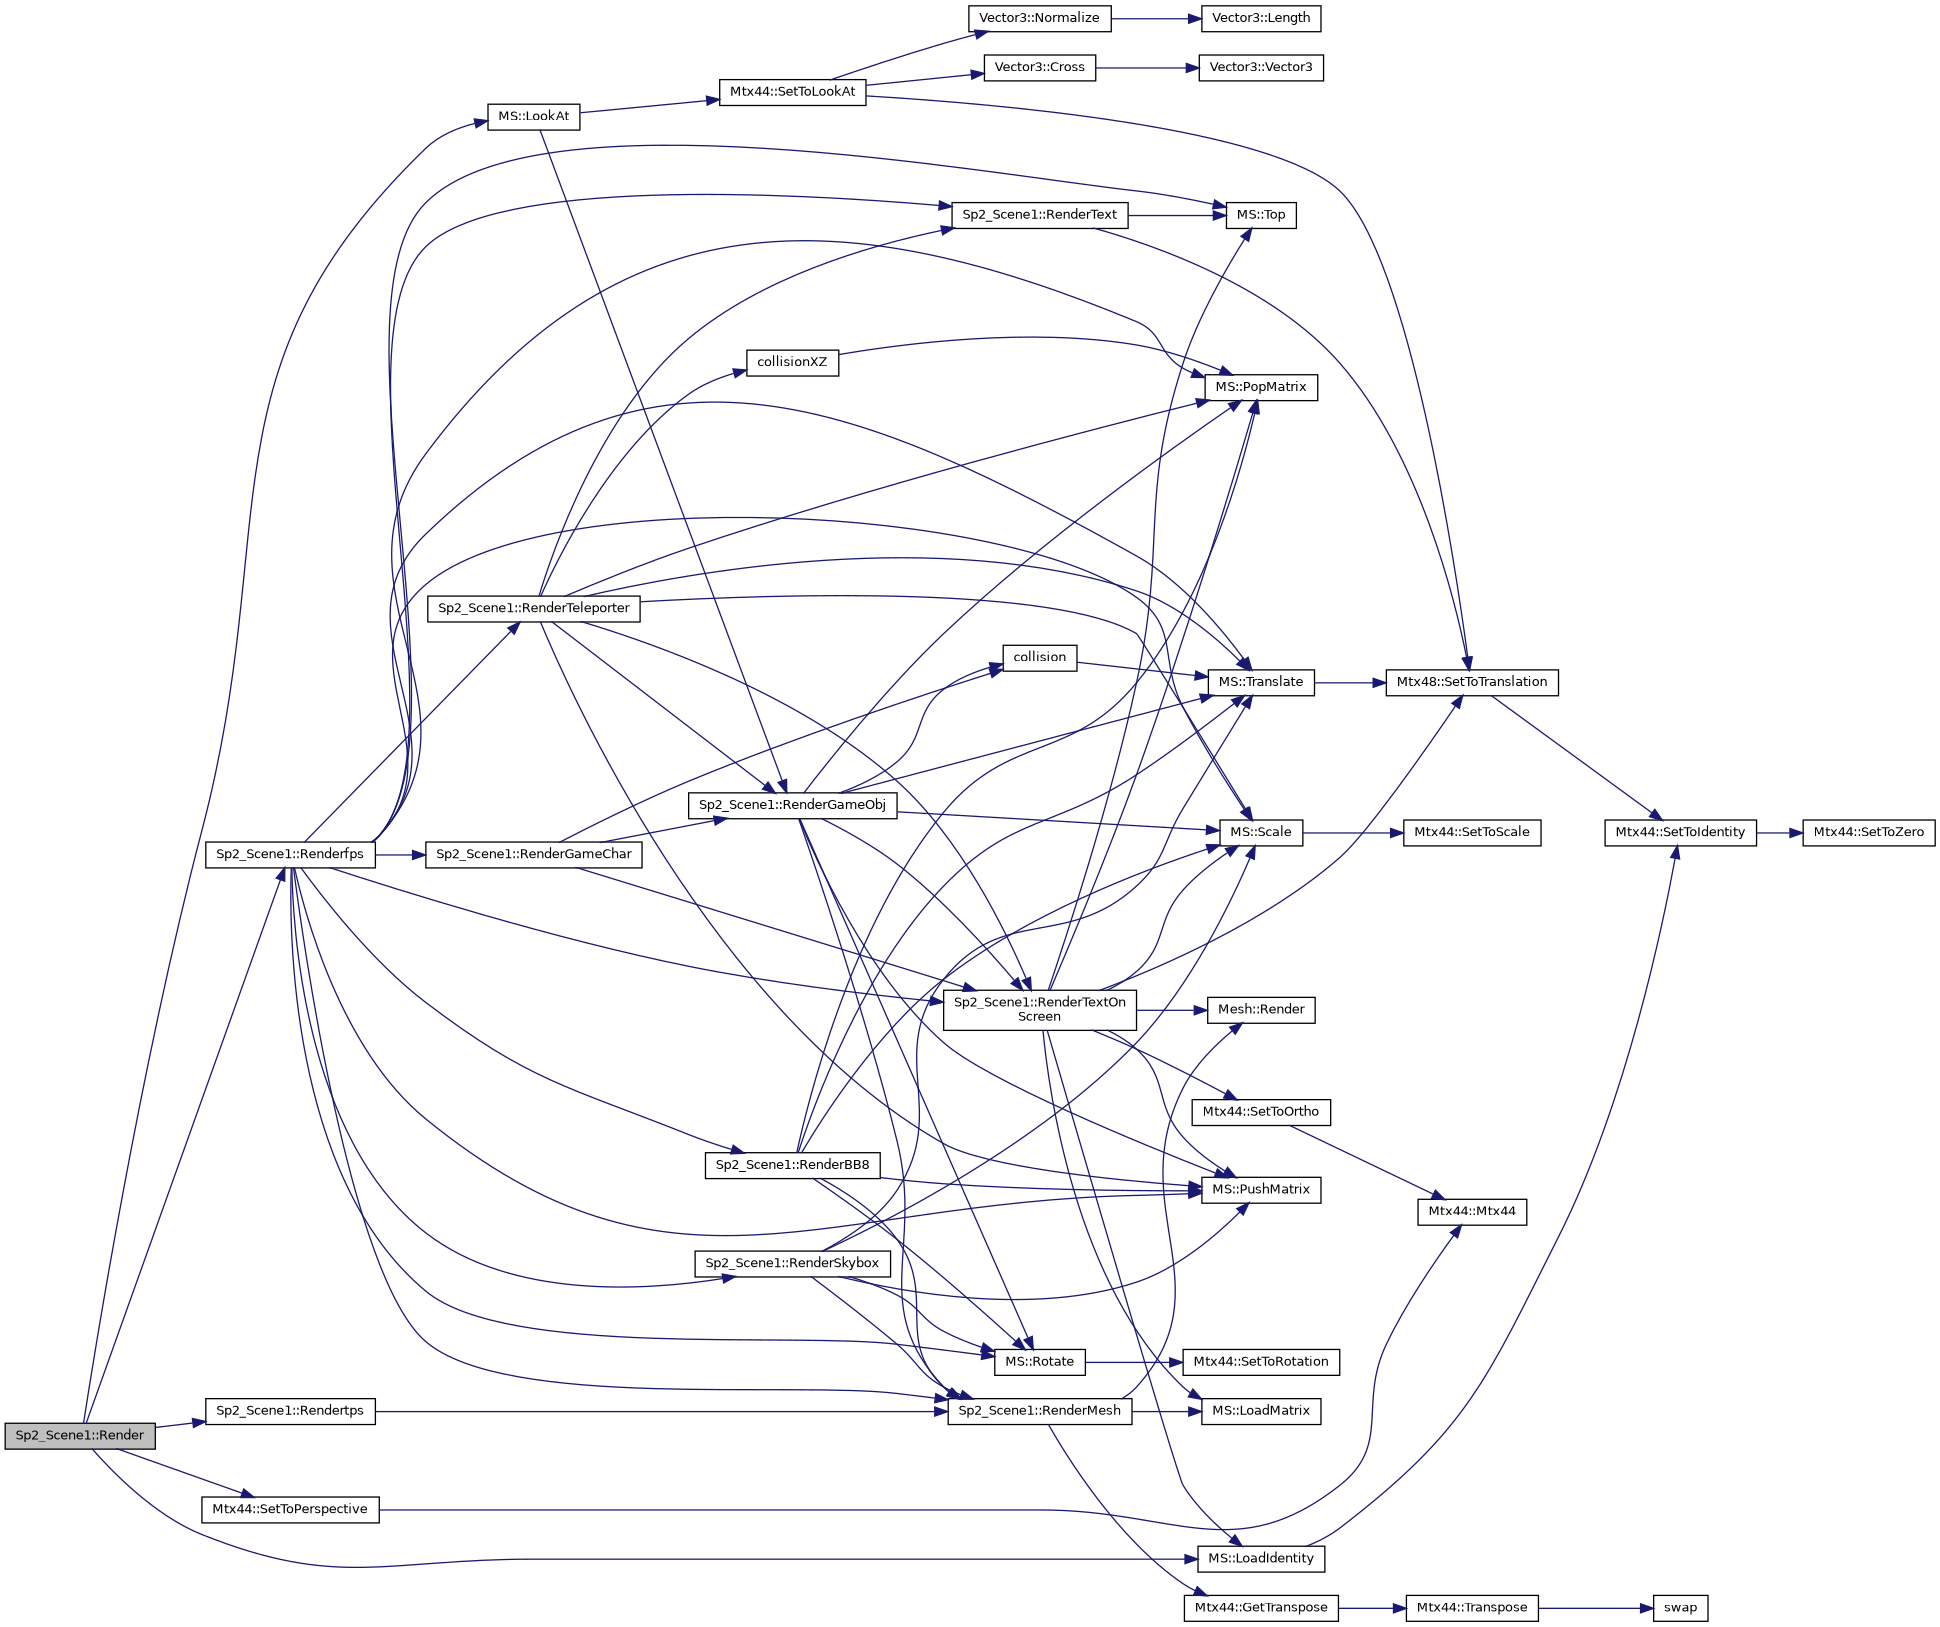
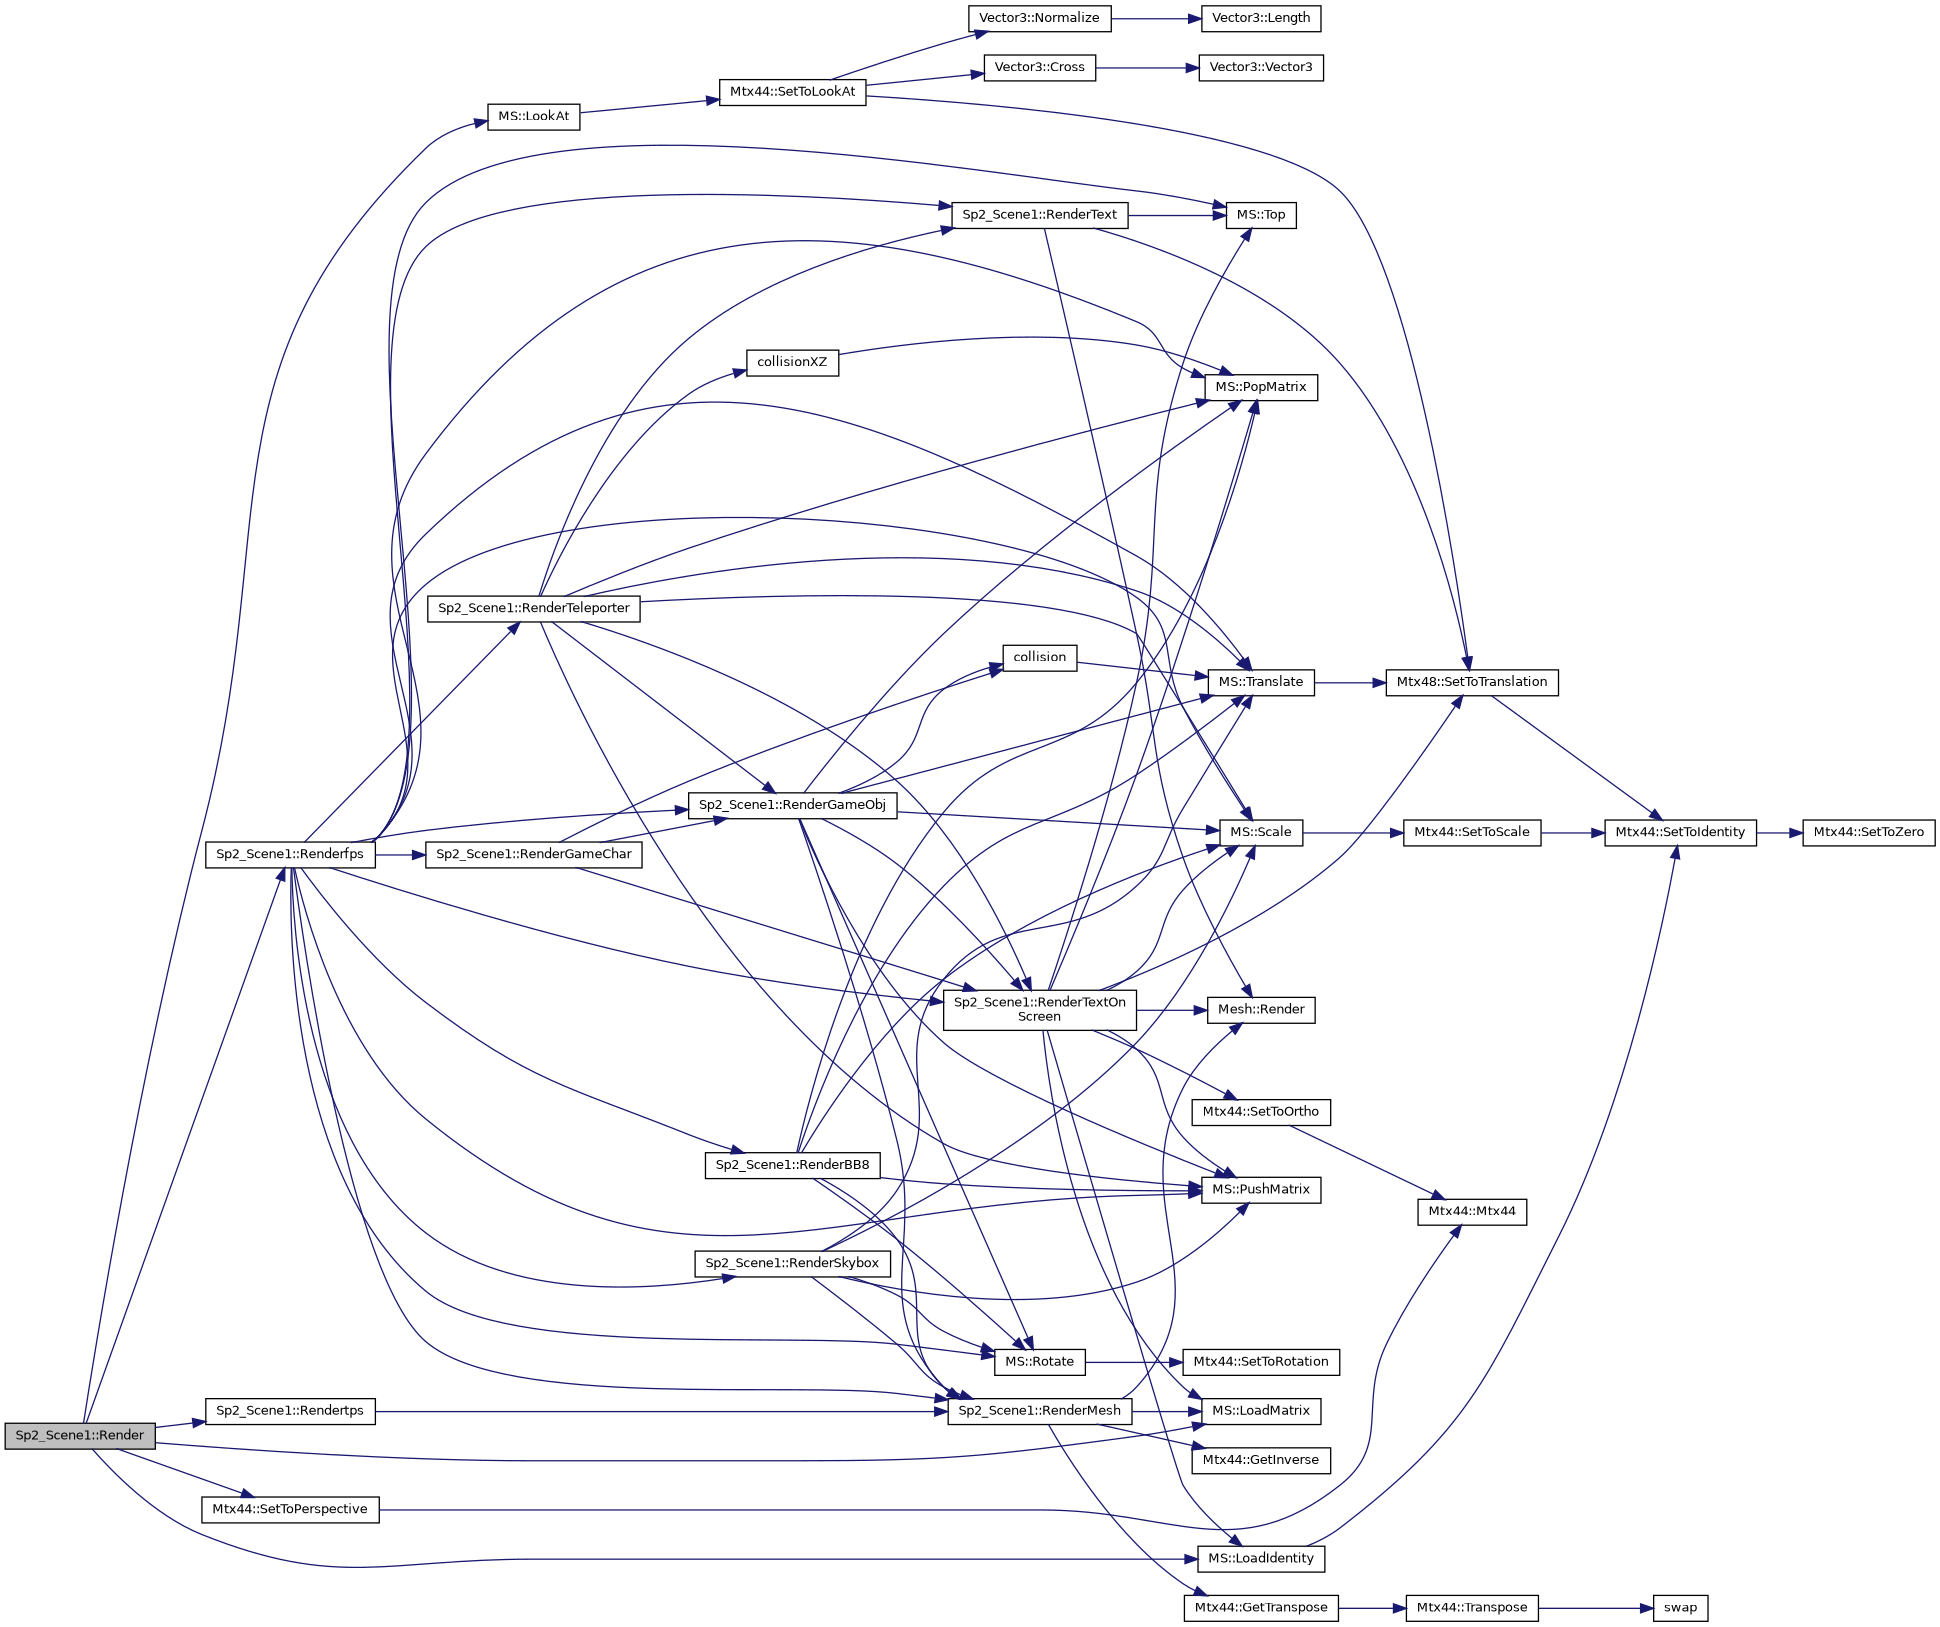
edge "MS::LookAt" -> "Sp2_Scene1::RenderGameObj": now "Sp2_Scene1::Renderfps" -> "Sp2_Scene1::RenderGameObj"
edge "Sp2_Scene1::RenderText" -> "Mesh::Render": added
edge "Mtx44::SetToScale" -> "Mtx44::SetToIdentity": added
edge "Sp2_Scene1::Render" -> "MS::LoadMatrix": added
node "Mtx44::GetInverse": added
